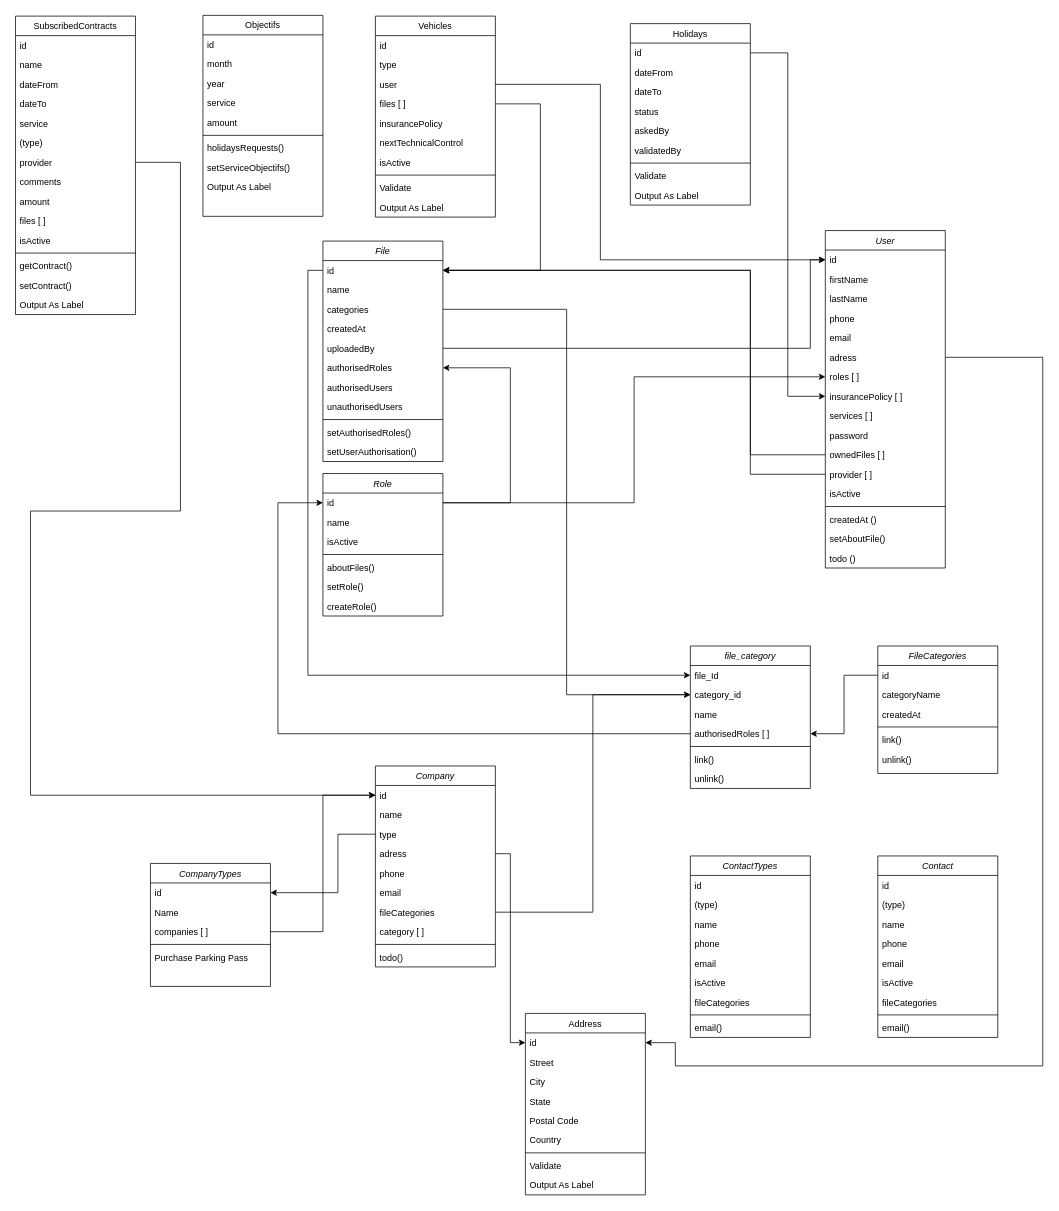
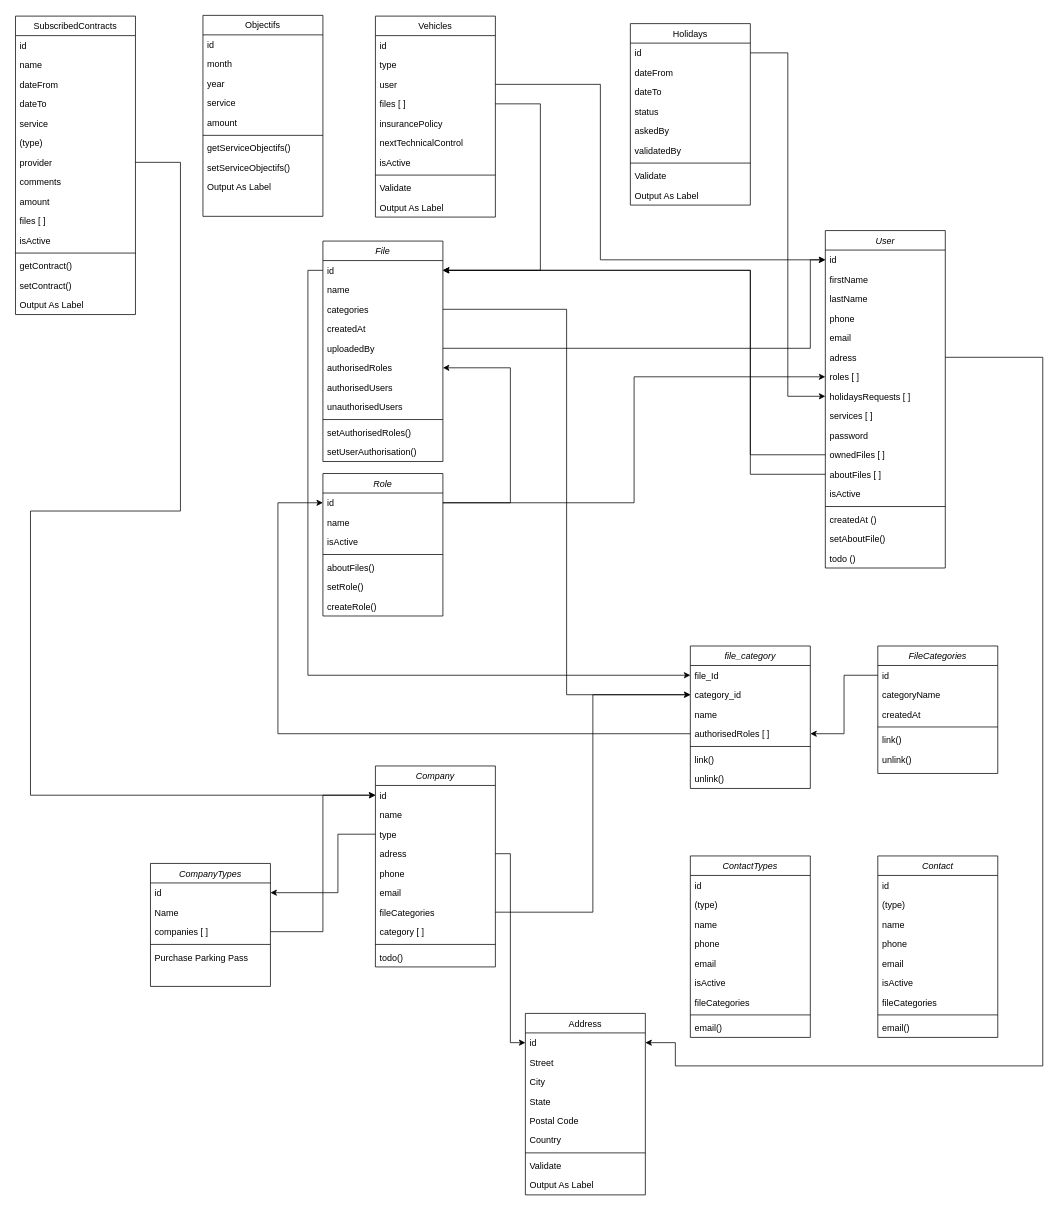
node "holidaysRequests()": label "holidaysRequests()" -> "getServiceObjectifs()"
node "insurancePolicy [ ]": label "insurancePolicy [ ]" -> "holidaysRequests [ ]"
node "provider [ ]": label "provider [ ]" -> "aboutFiles [ ]"
